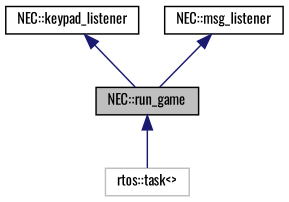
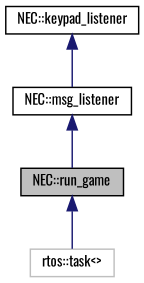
edge "NEC::run_game" -> "NEC::keypad_listener": now "NEC::msg_listener" -> "NEC::keypad_listener"
